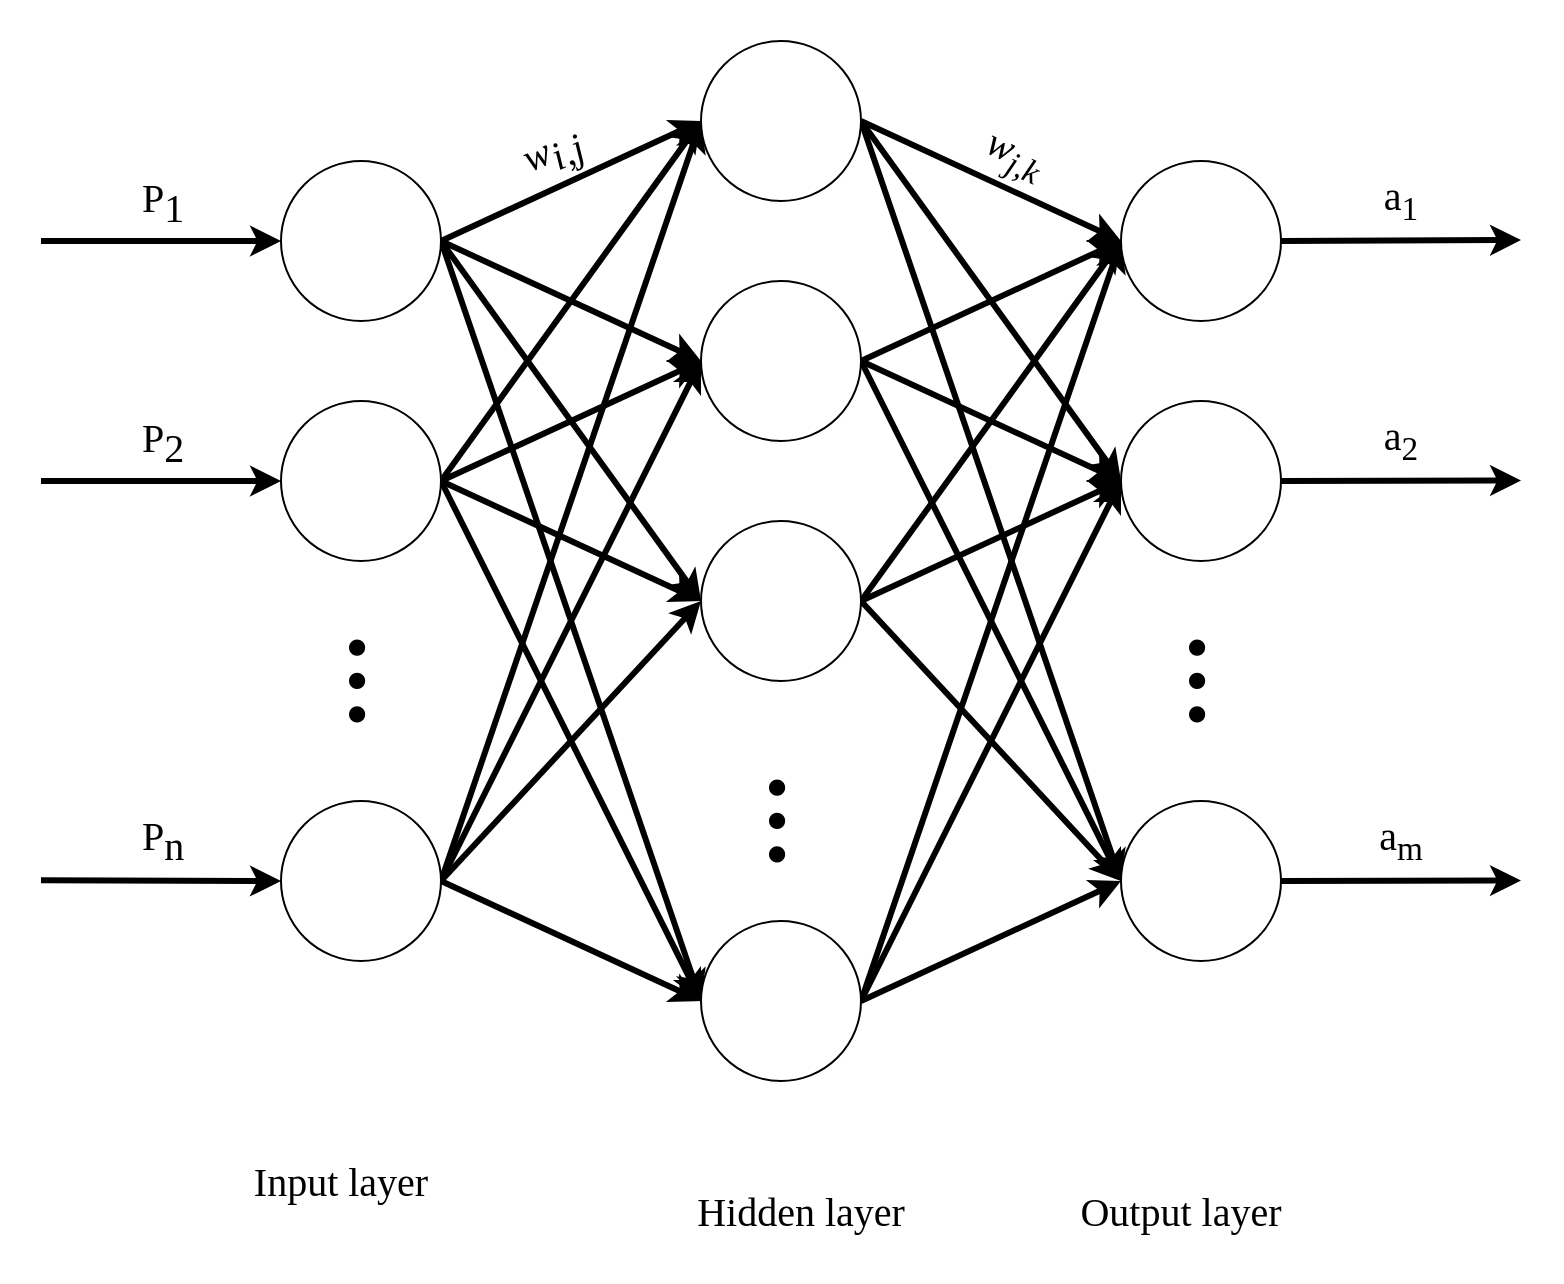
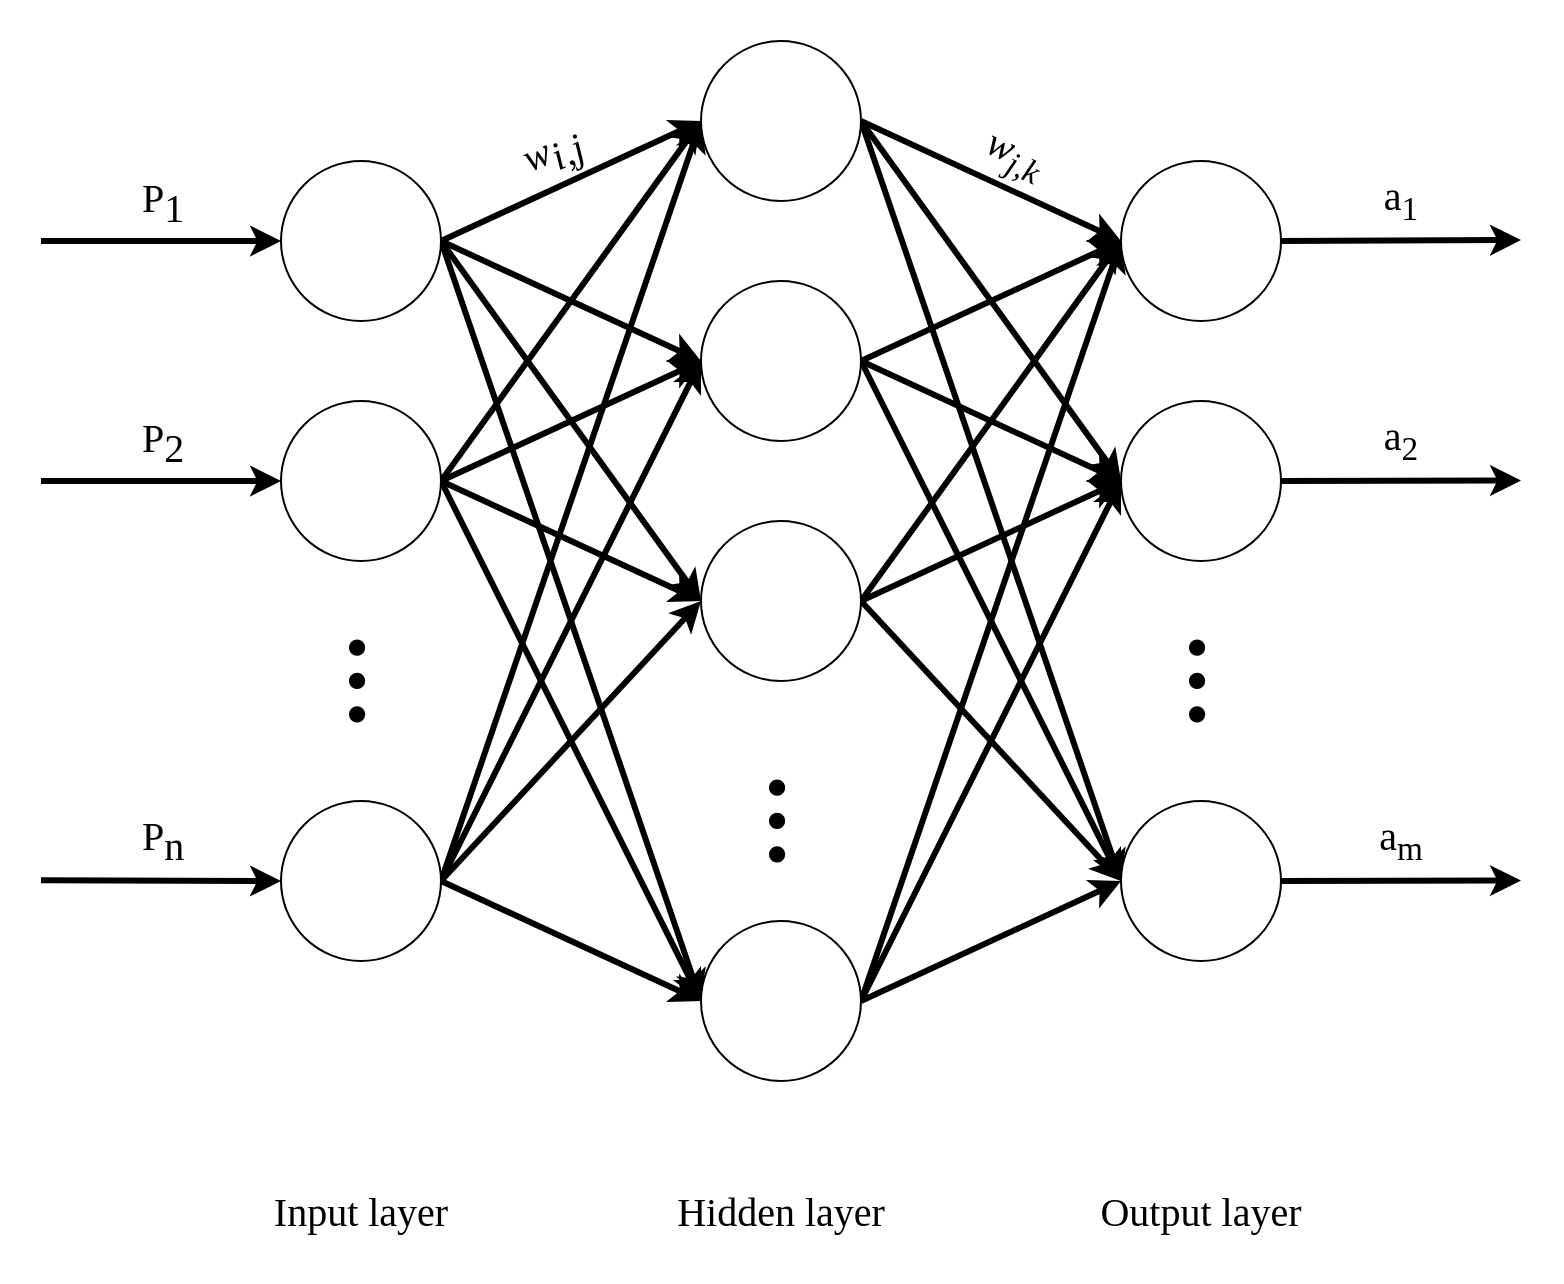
node "Input layer": moved (341, 1181) -> (361, 1211)
node "Hidden layer": moved (801, 1211) -> (781, 1211)
node "Output layer": moved (1181, 1211) -> (1201, 1211)
